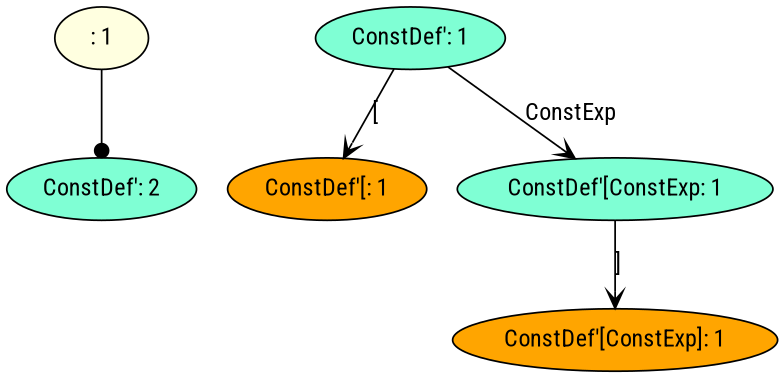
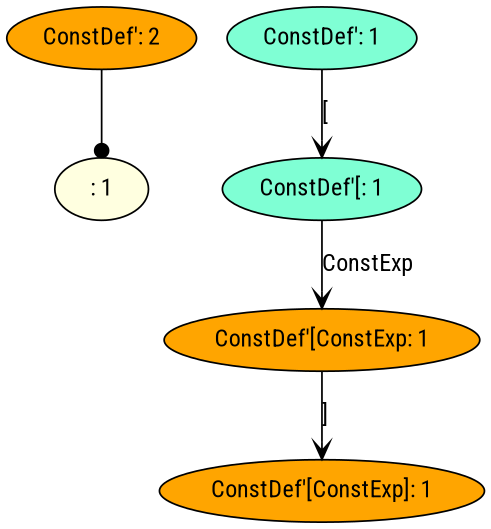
edge ": 1" -> "ConstDef': 2": reversed
edge "ConstDef': 1" -> "ConstDef'[ConstExp: 1": now "ConstDef'[: 1" -> "ConstDef'[ConstExp: 1"
node "ConstDef': 2": fillcolor aquamarine -> orange
node "ConstDef'[: 1": fillcolor orange -> aquamarine
node "ConstDef'[ConstExp: 1": fillcolor aquamarine -> orange
